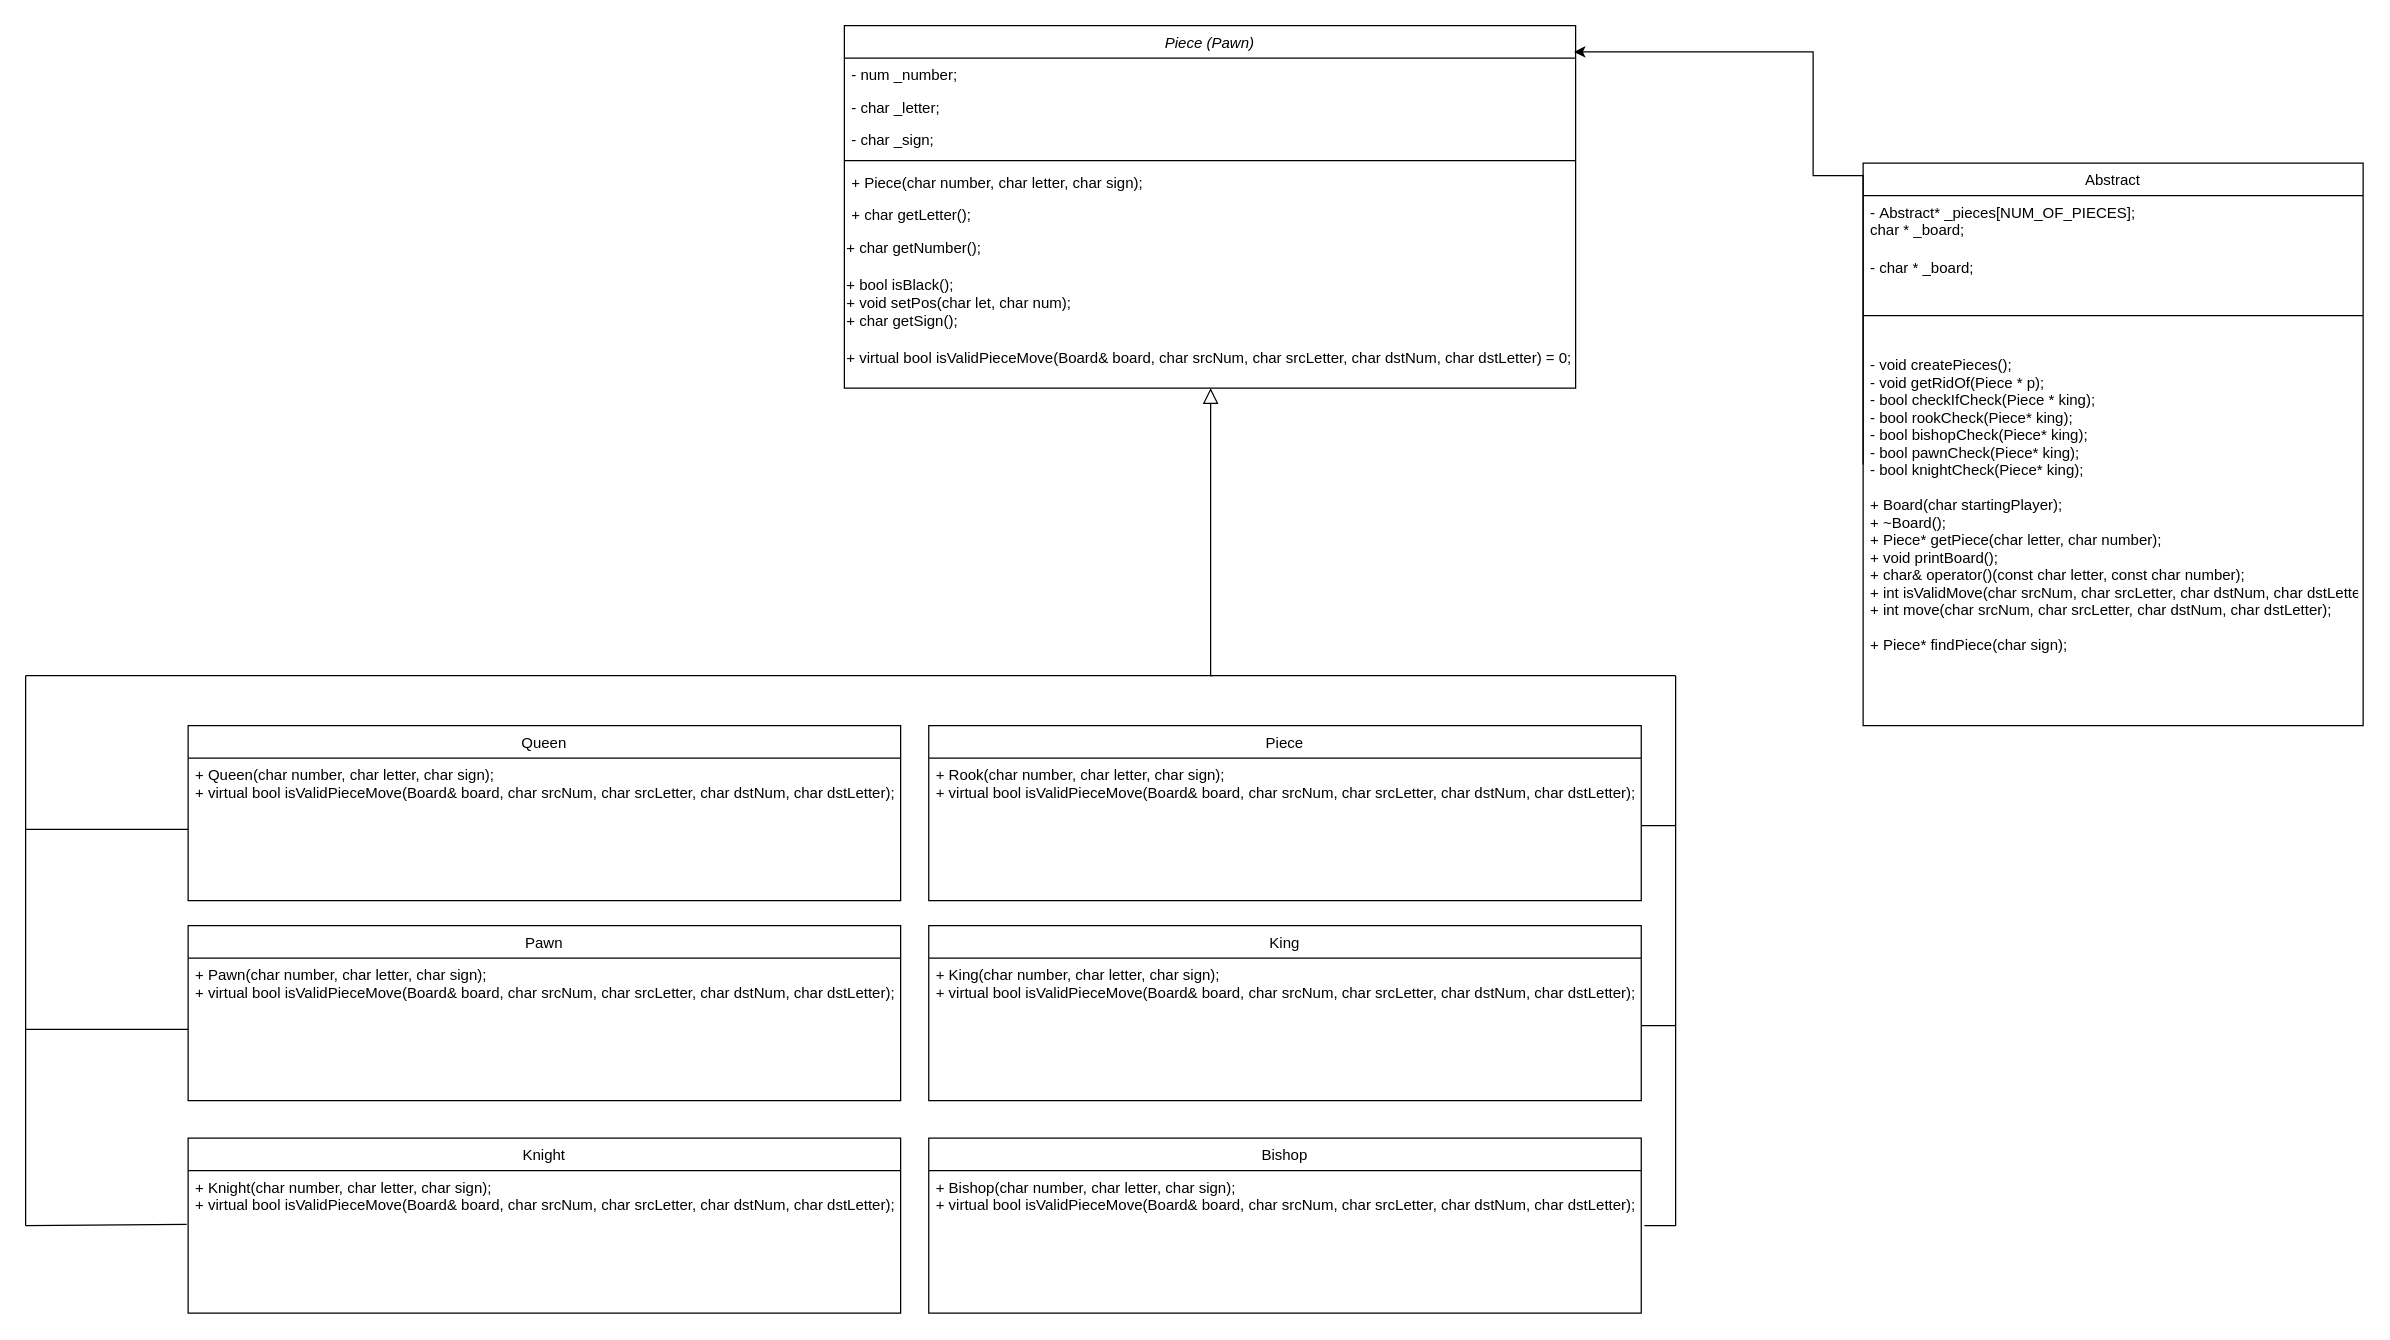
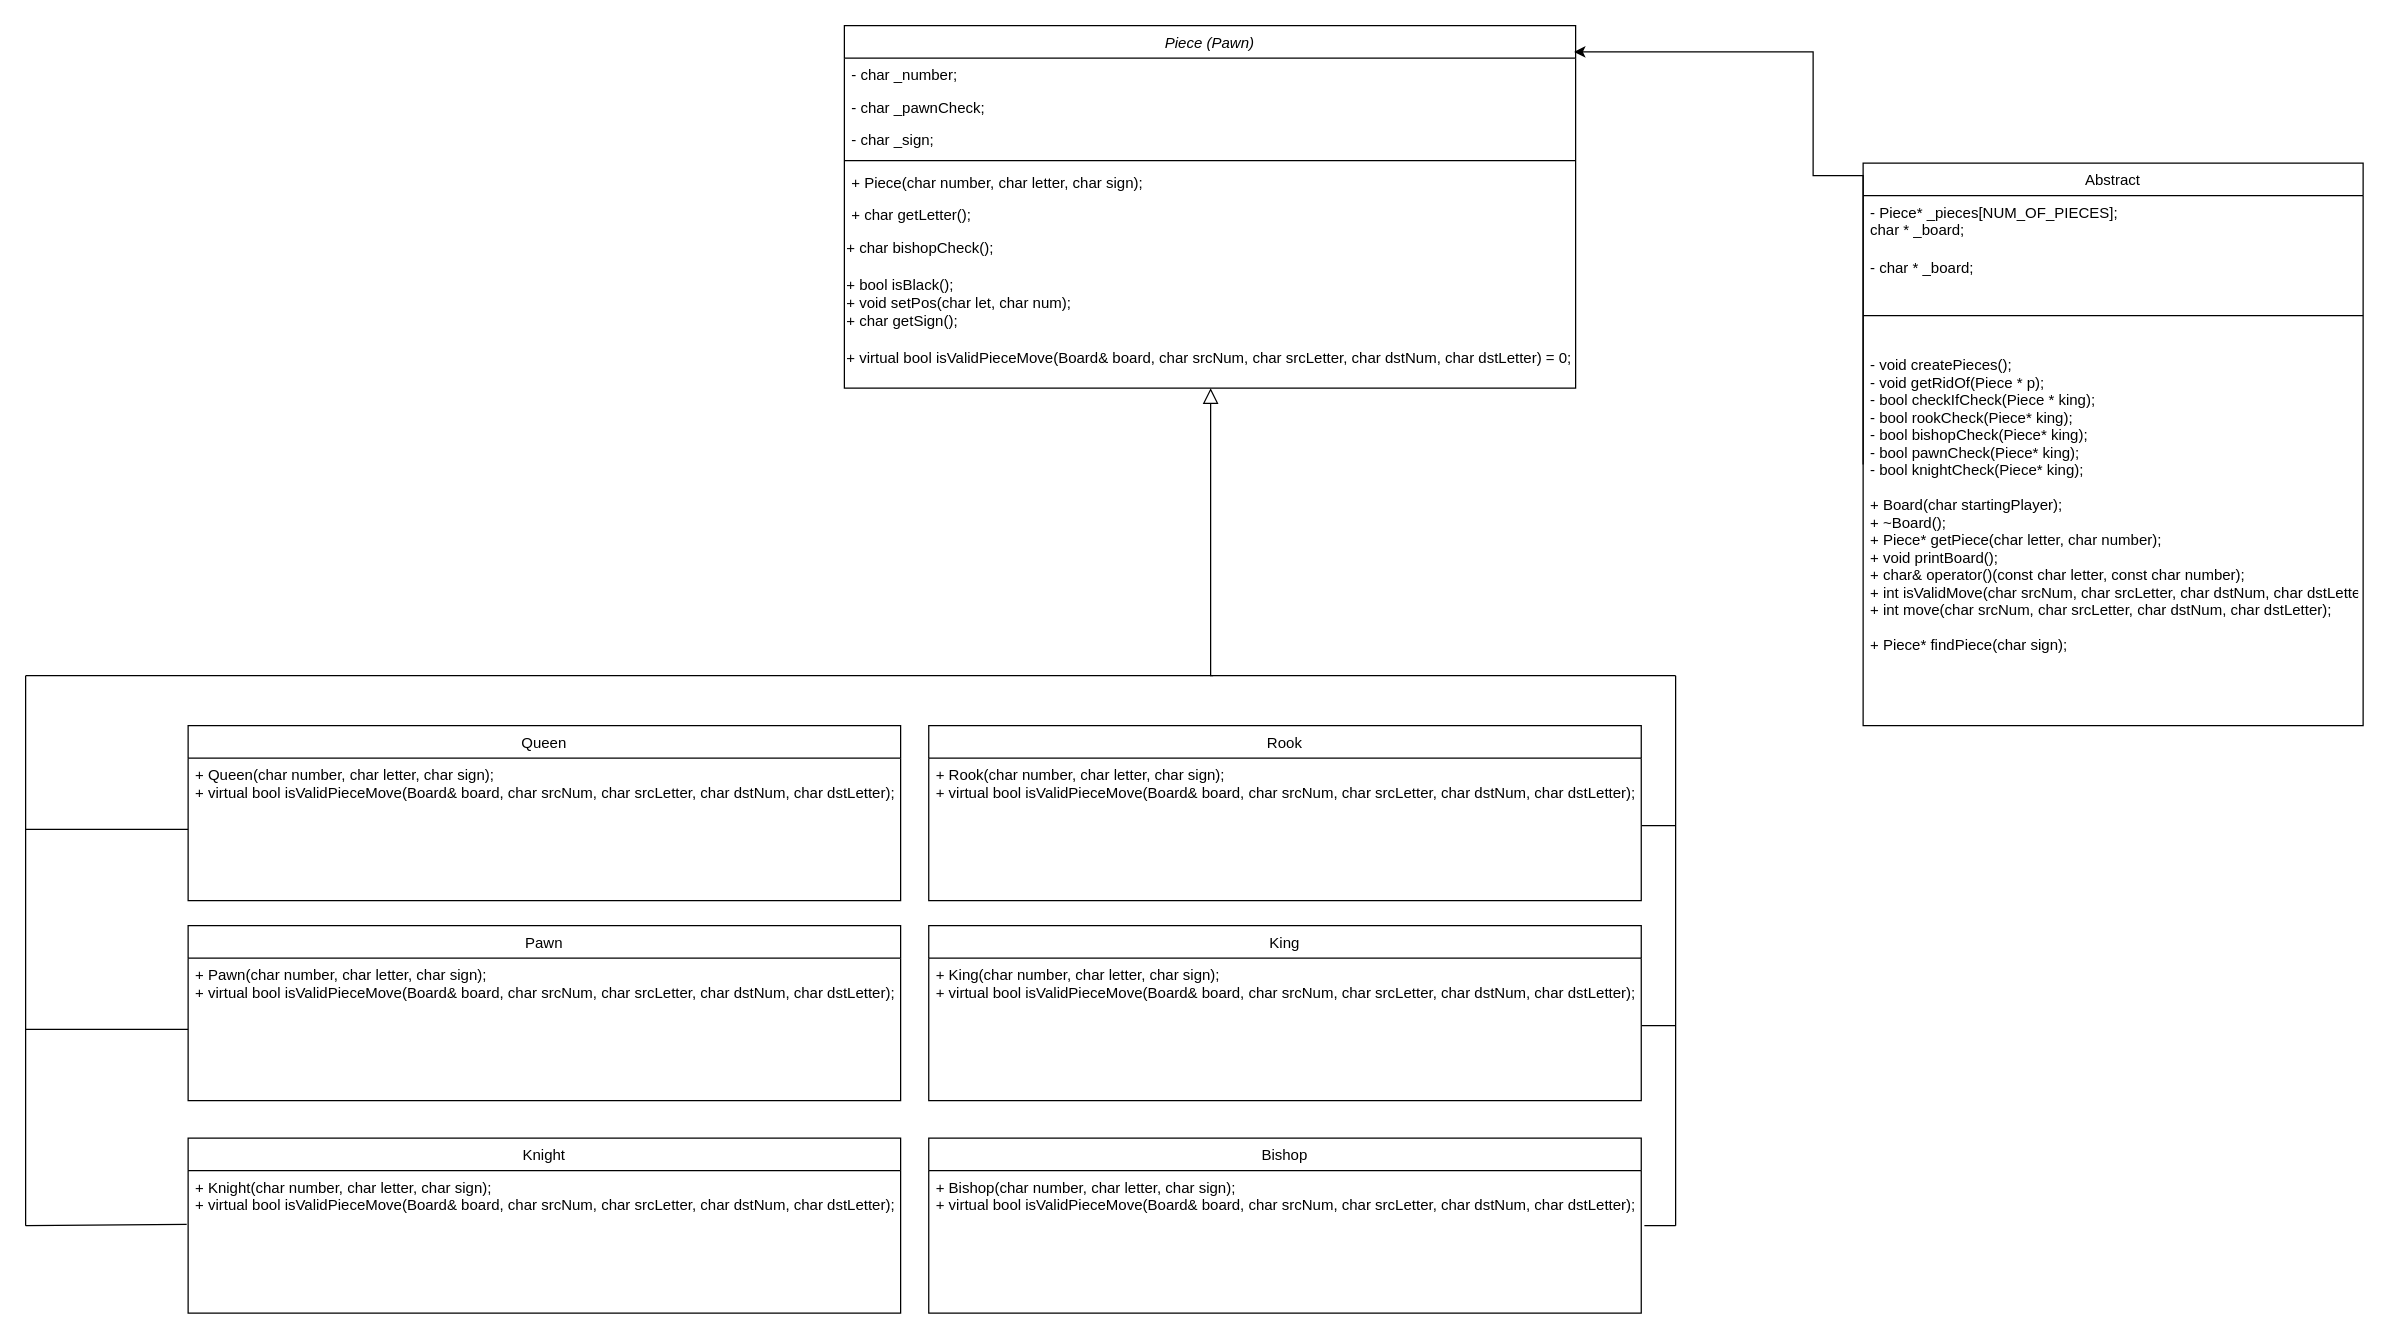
node "- num _number;": label "- num _number;" -> "- char _number;"
node "- char _letter;": label "- char _letter;" -> "- char _pawnCheck;"
node "- Abstract* _pieces[NUM_OF_PIECES]; char * _board;": label "- Abstract* _pieces[NUM_OF_PIECES]; char * _board;" -> "- Piece* _pieces[NUM_OF_PIECES]; char * _board;"
node "+ char getNumber();": label "+ char getNumber();" -> "+ char bishopCheck();"
node "Piece": label "Piece" -> "Rook"
